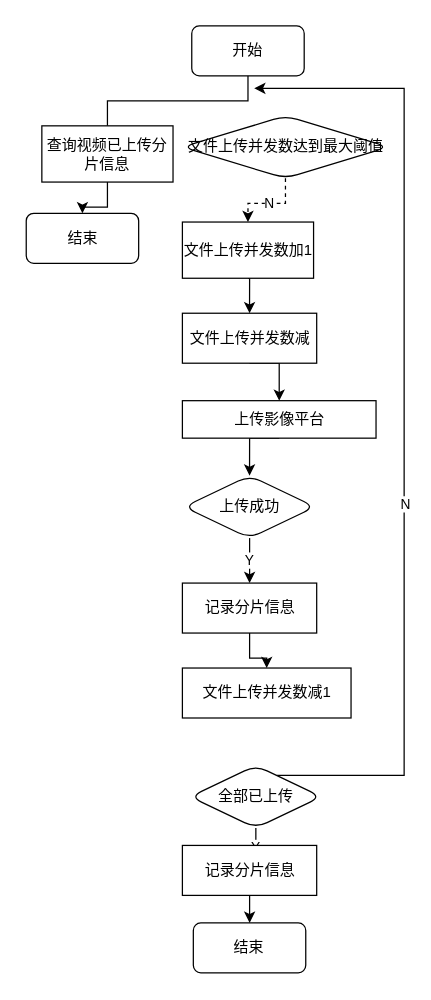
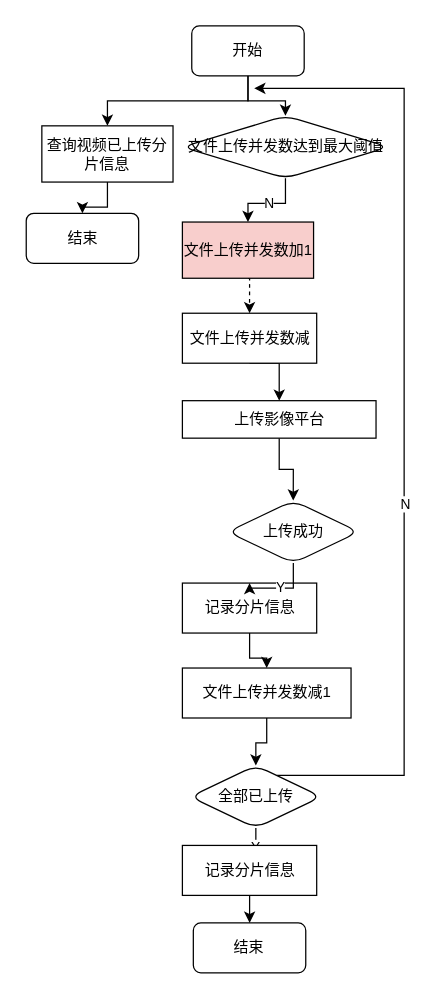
edge "开始" -> "文件上传并发数达到最大阈值": added
edge "开始" -- "查询视频已上传分片信息": arrowhead none -> classic
edge "文件上传并发数达到最大阈值" -> "文件上传并发数加1": style dashed -> solid
node "文件上传并发数加1": fillcolor #ffffff -> #f8cecc
edge "文件上传并发数加1" -> "文件上传并发数减": style solid -> dashed
node "上传成功": moved (250, 507) -> (293, 532)
edge "文件上传并发数减1" -> "全部已上传": added
